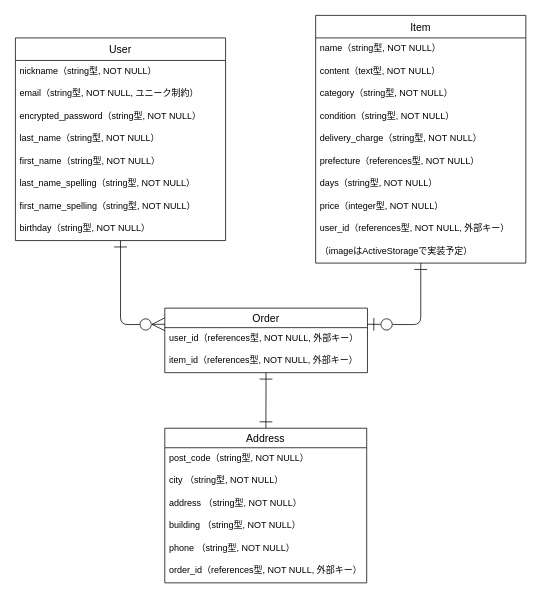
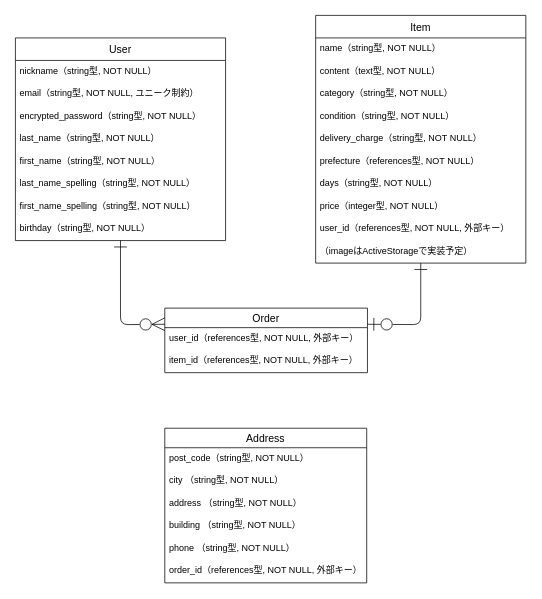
edge "Order" -- "Address": removed
